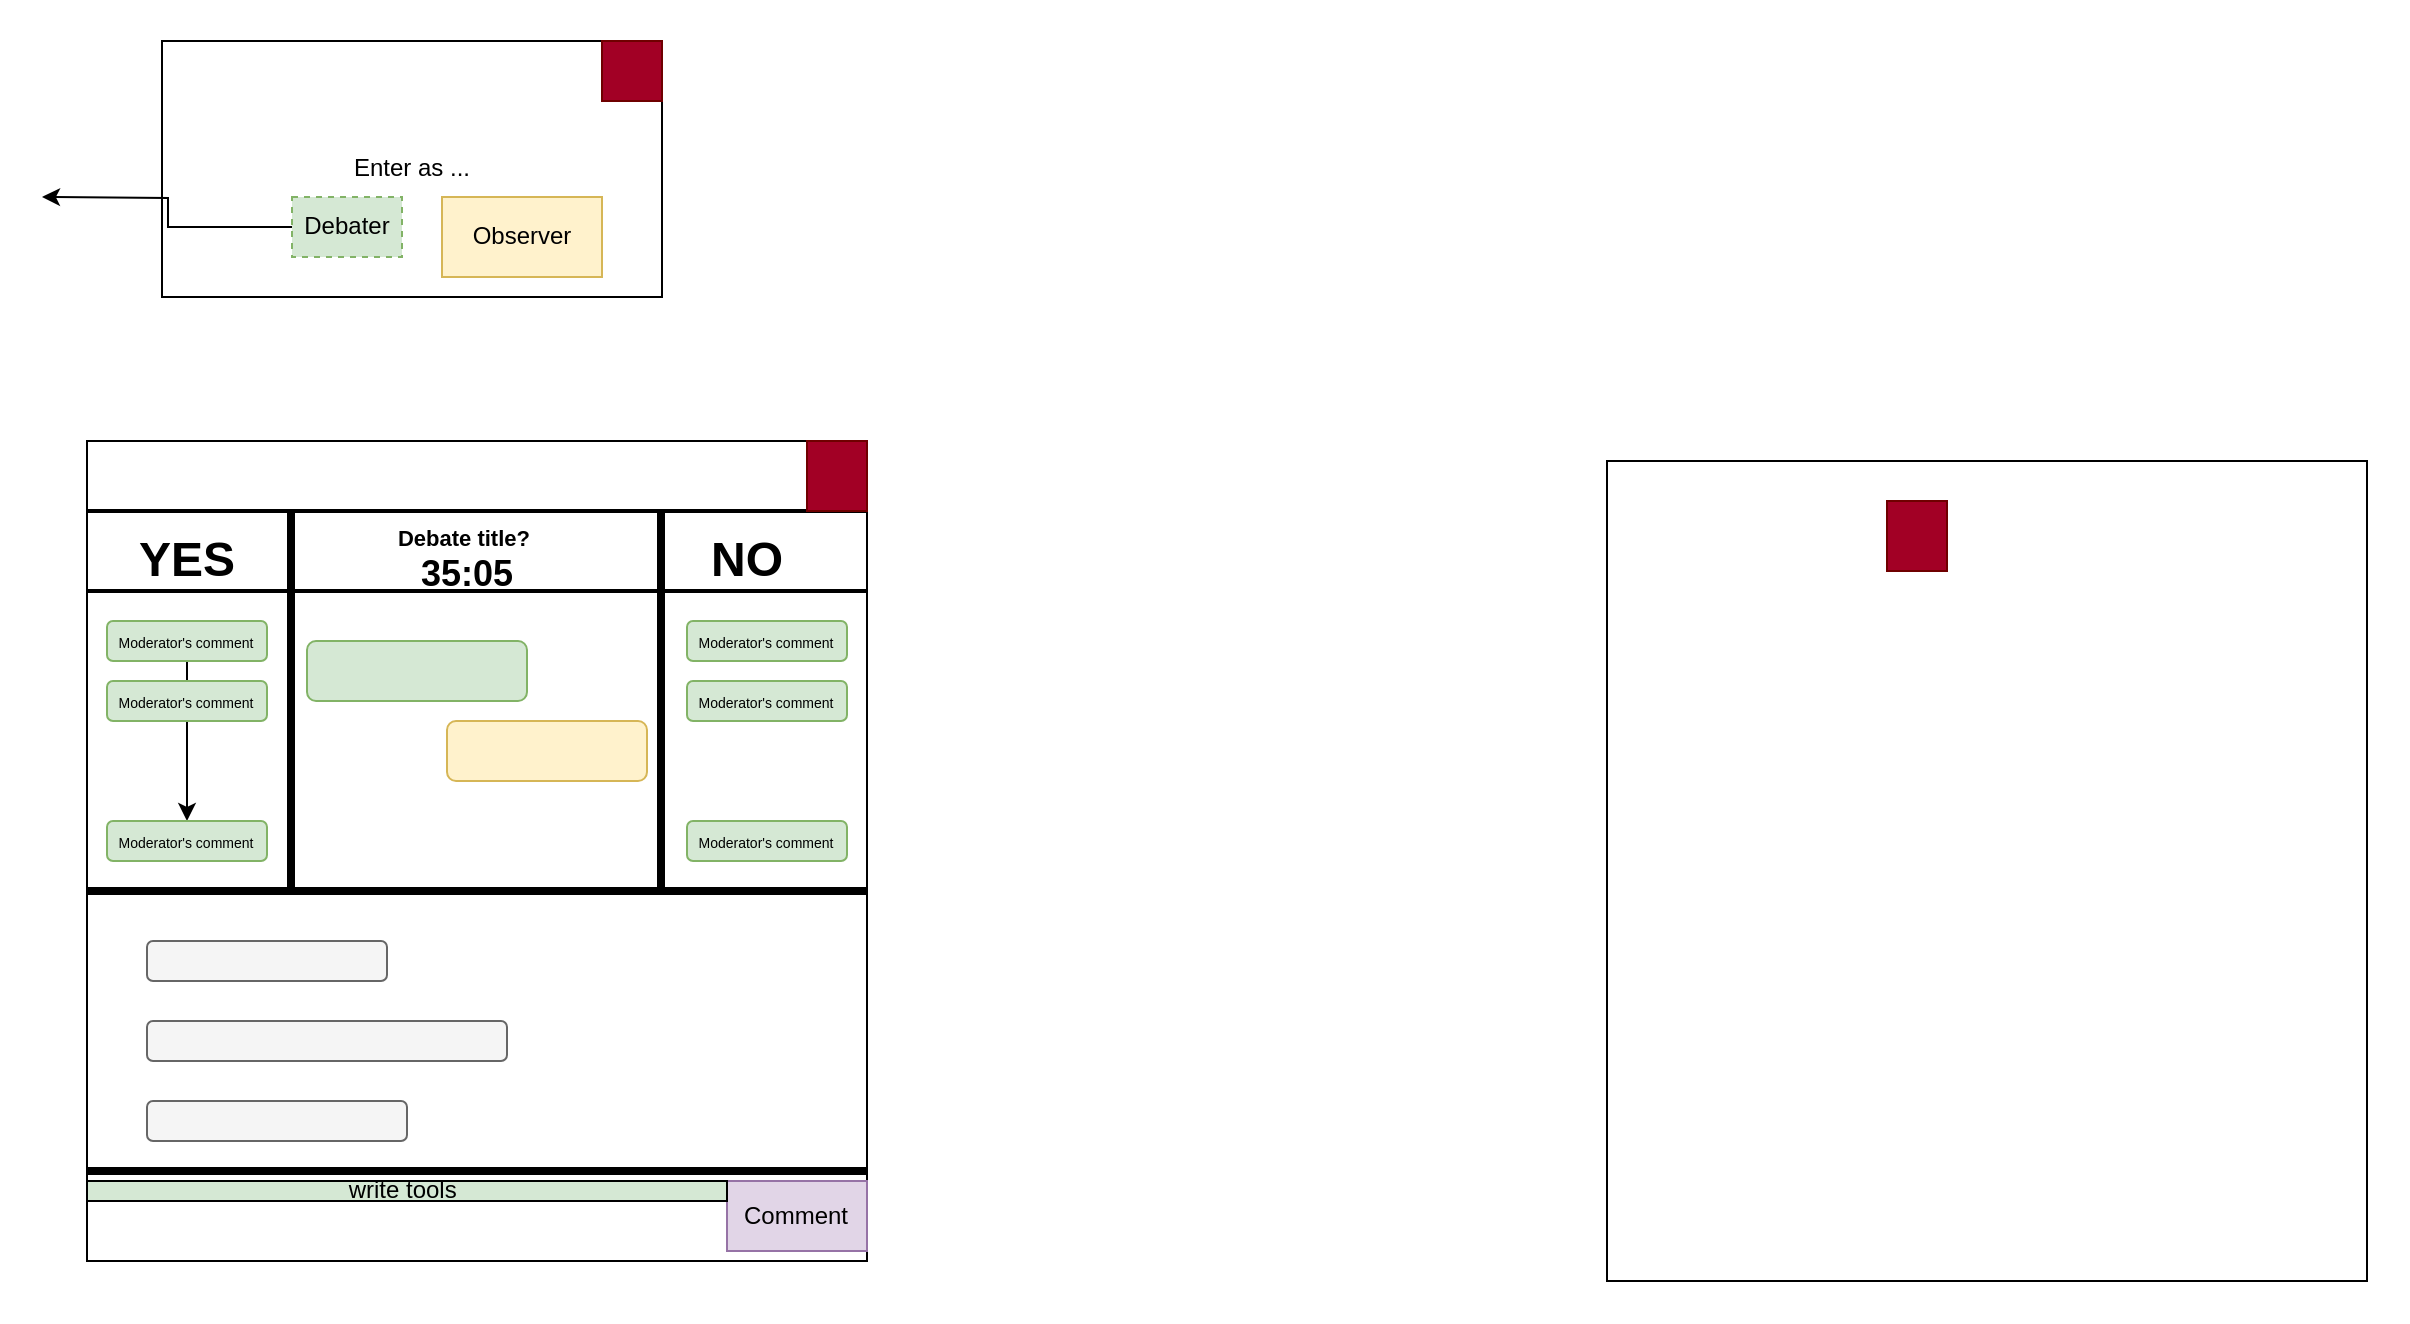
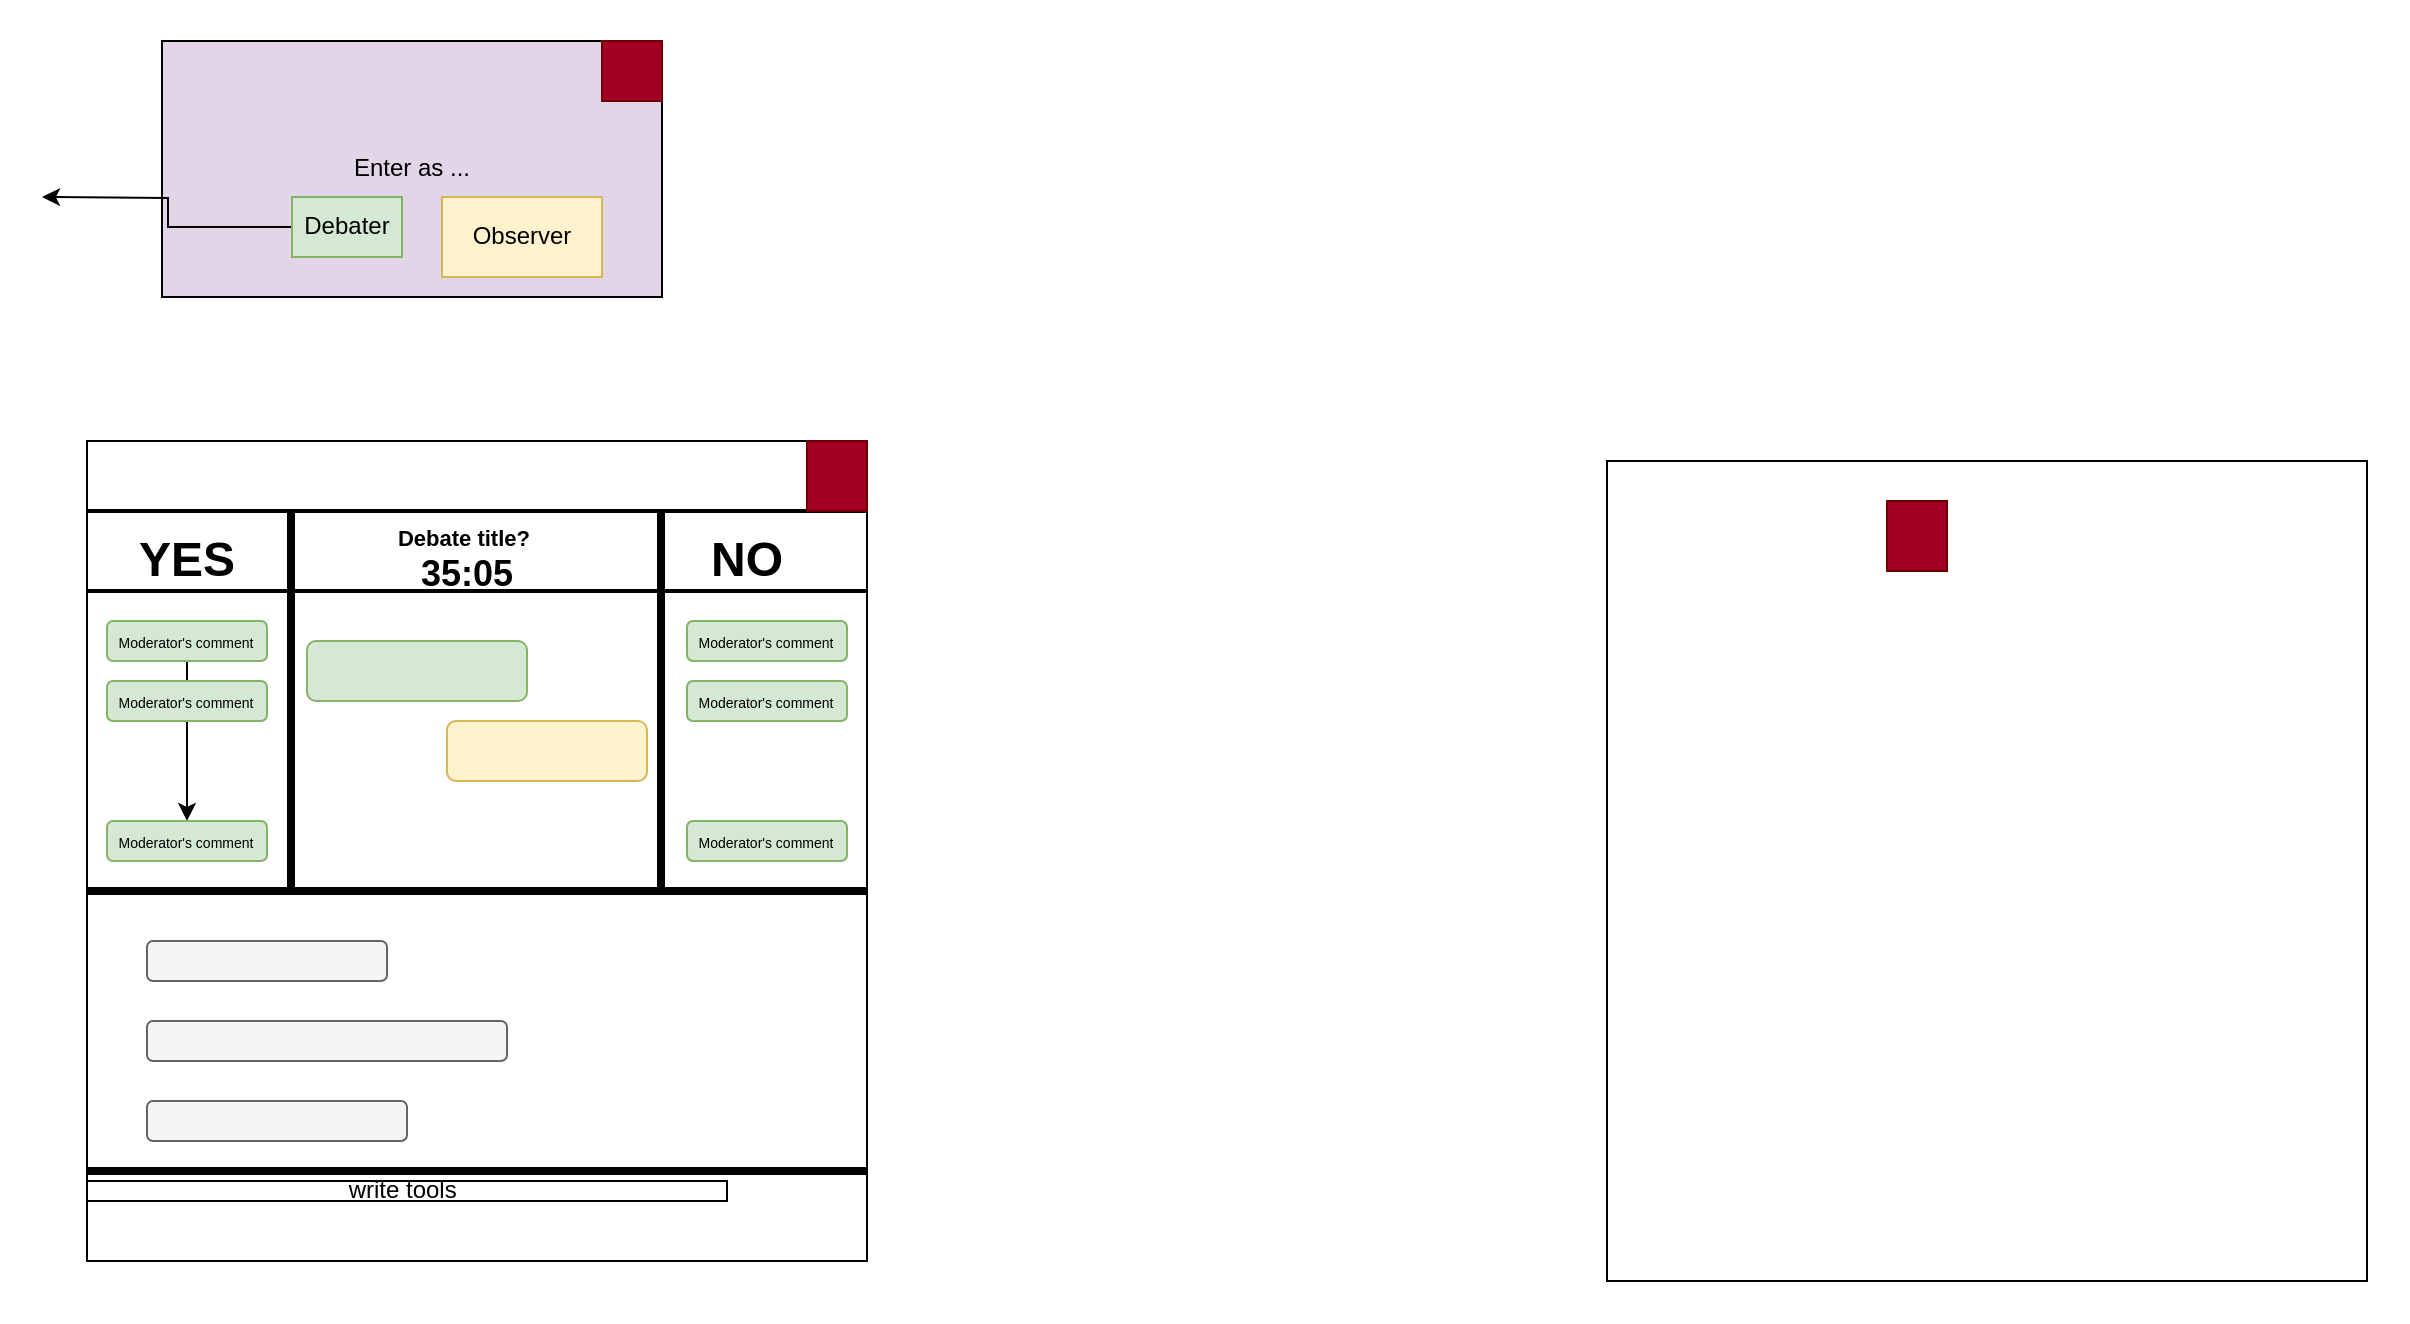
node "Enter as ...": fillcolor #ffffff -> #e1d5e7
node "Debater": style dashed -> solid
node "write tools": fillcolor #d5e8d4 -> #ffffff
node "Comment": removed
